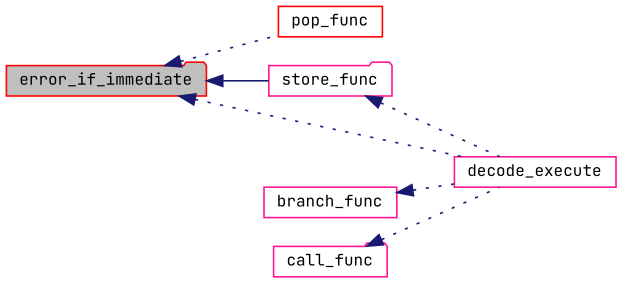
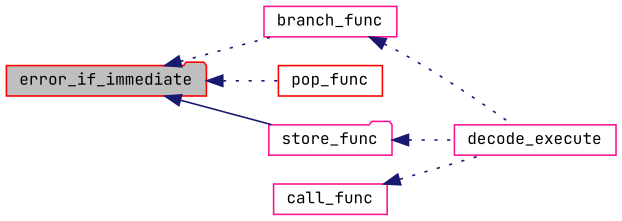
edge "decode_execute" -> "error_if_immediate": now "branch_func" -> "error_if_immediate"
node "call_func": shape folder -> box
